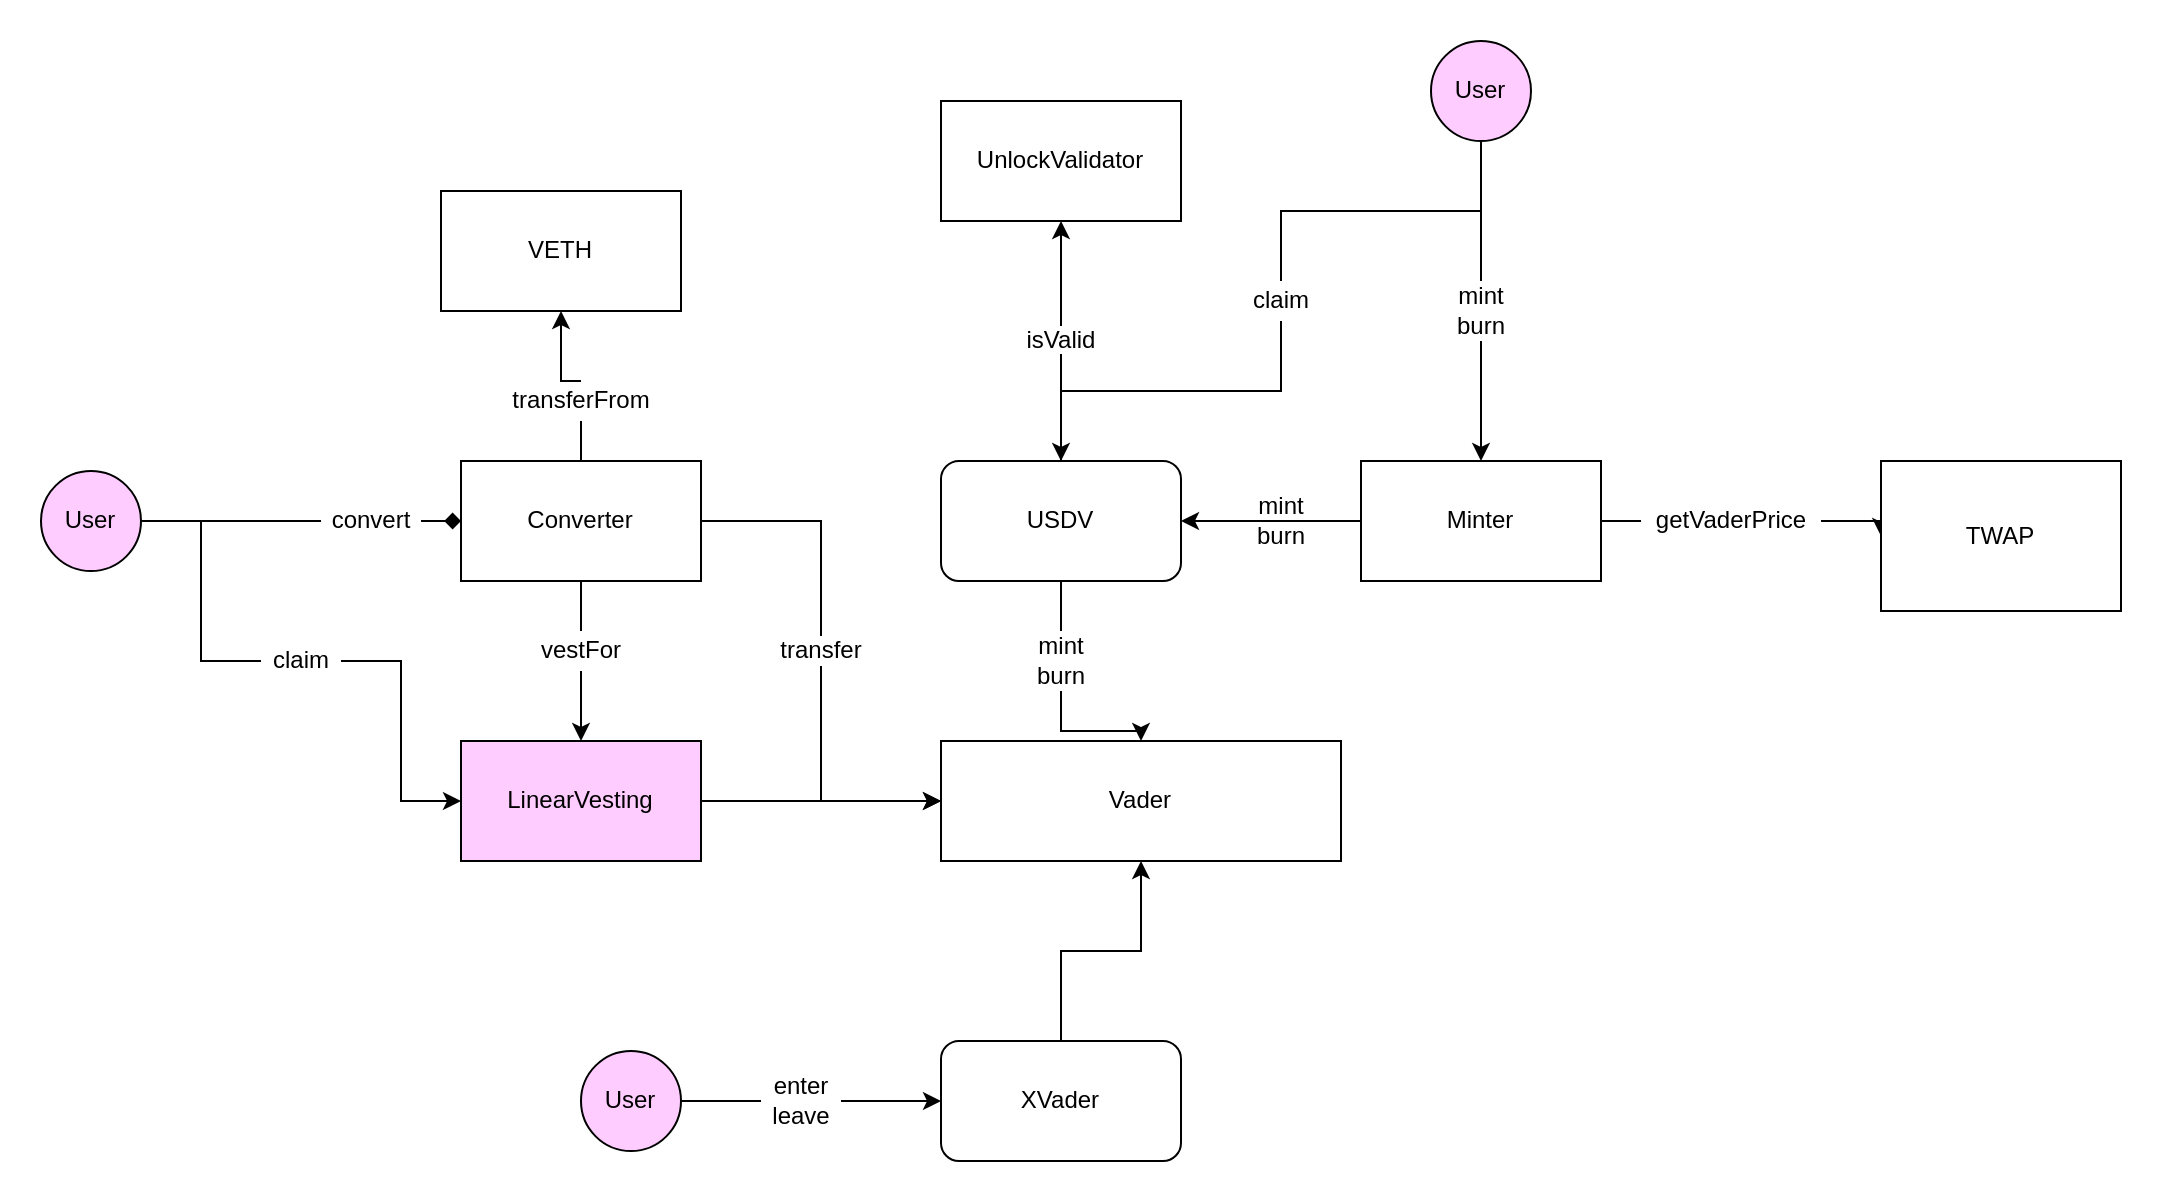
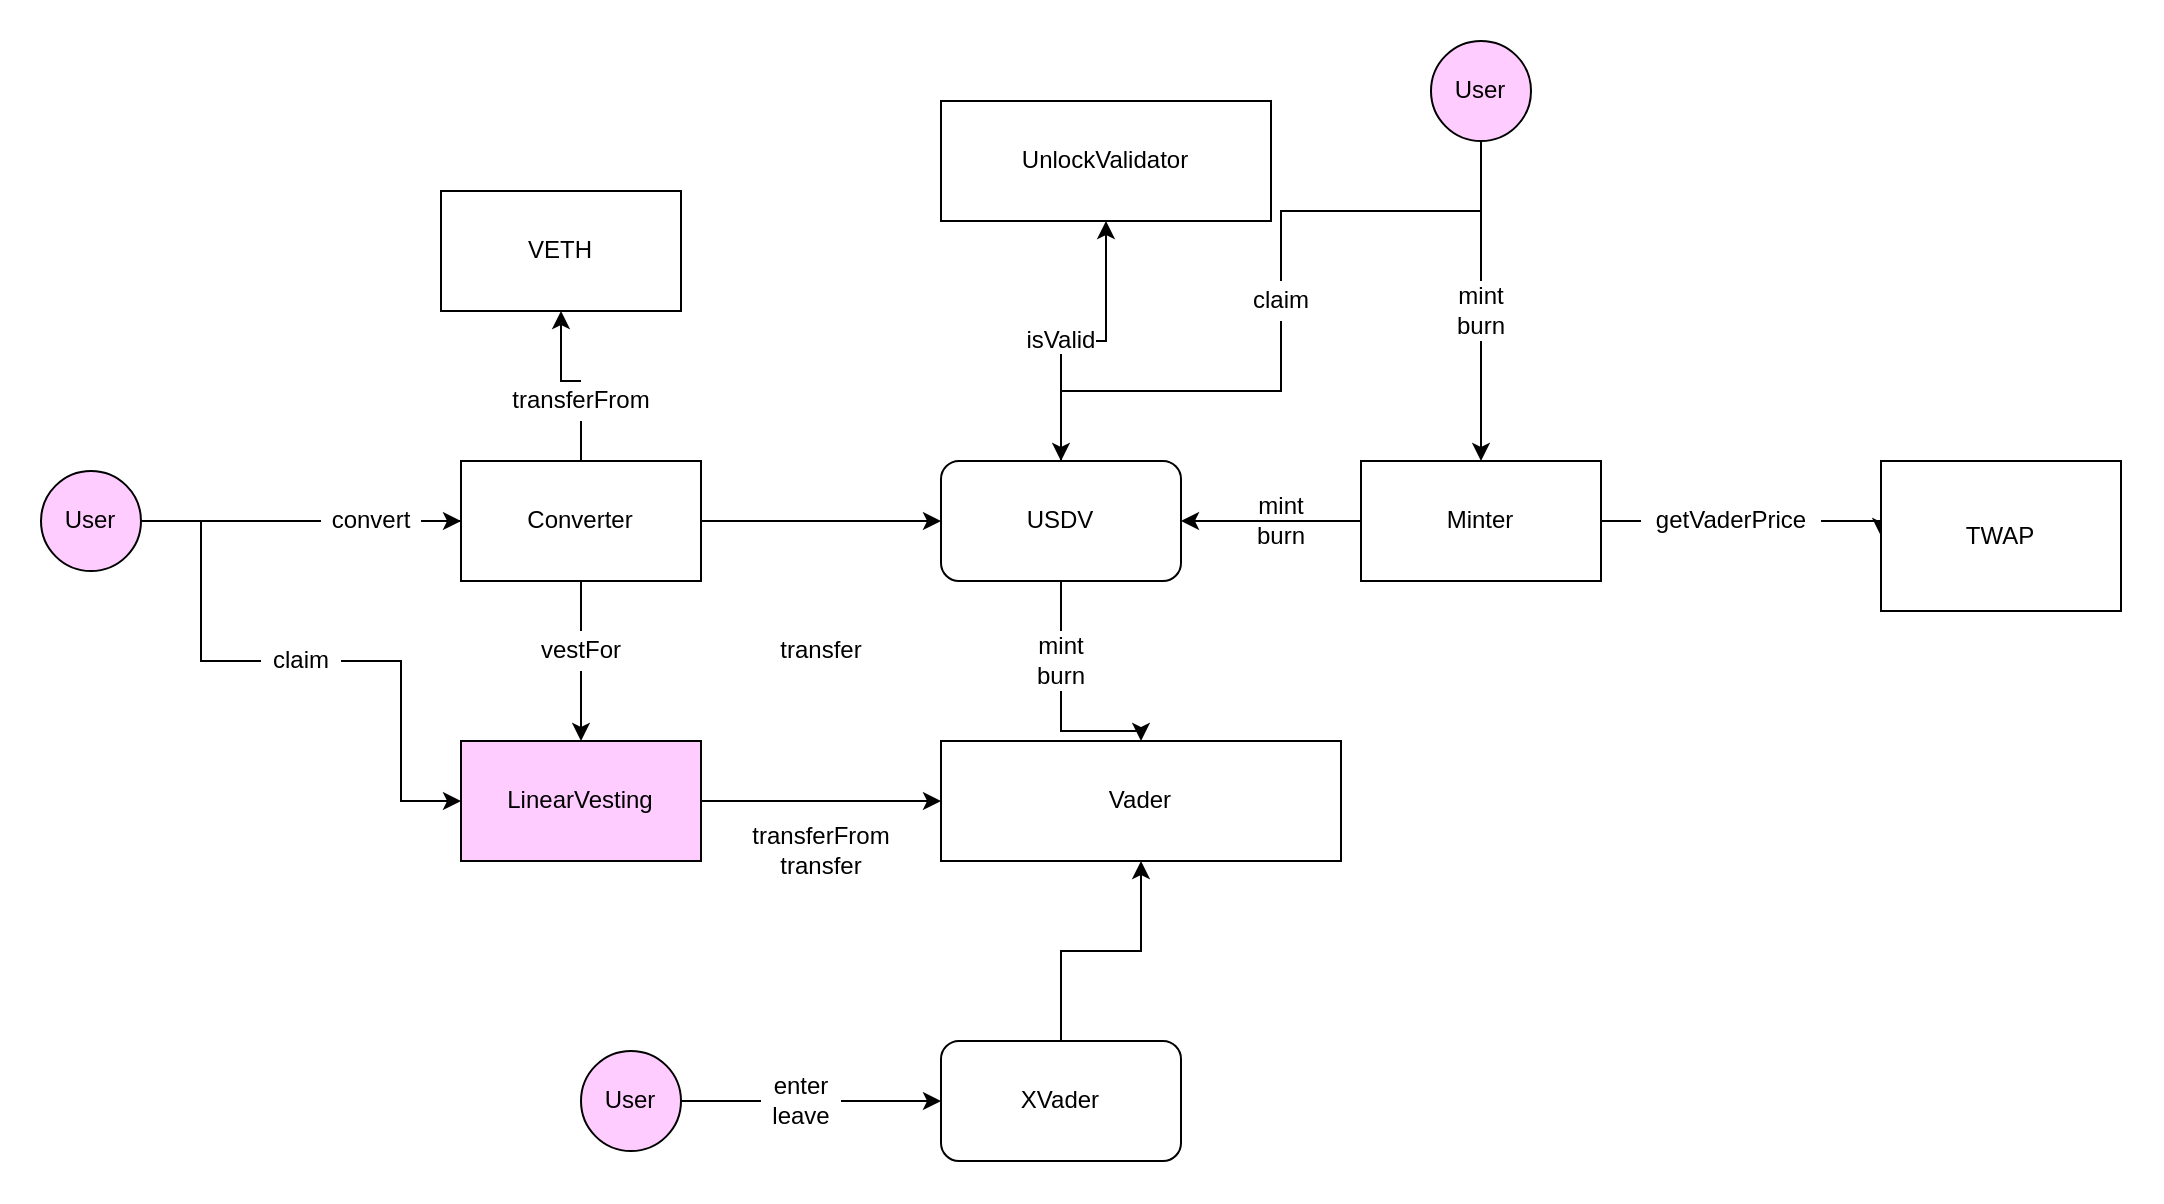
node "UnlockValidator": size 240x120 -> 330x120
edge "convert" -> "Converter": arrowhead diamond -> classic
edge "Converter" -> "Vader": now "Converter" -> "USDV"
node "transferFrom transfer": added
